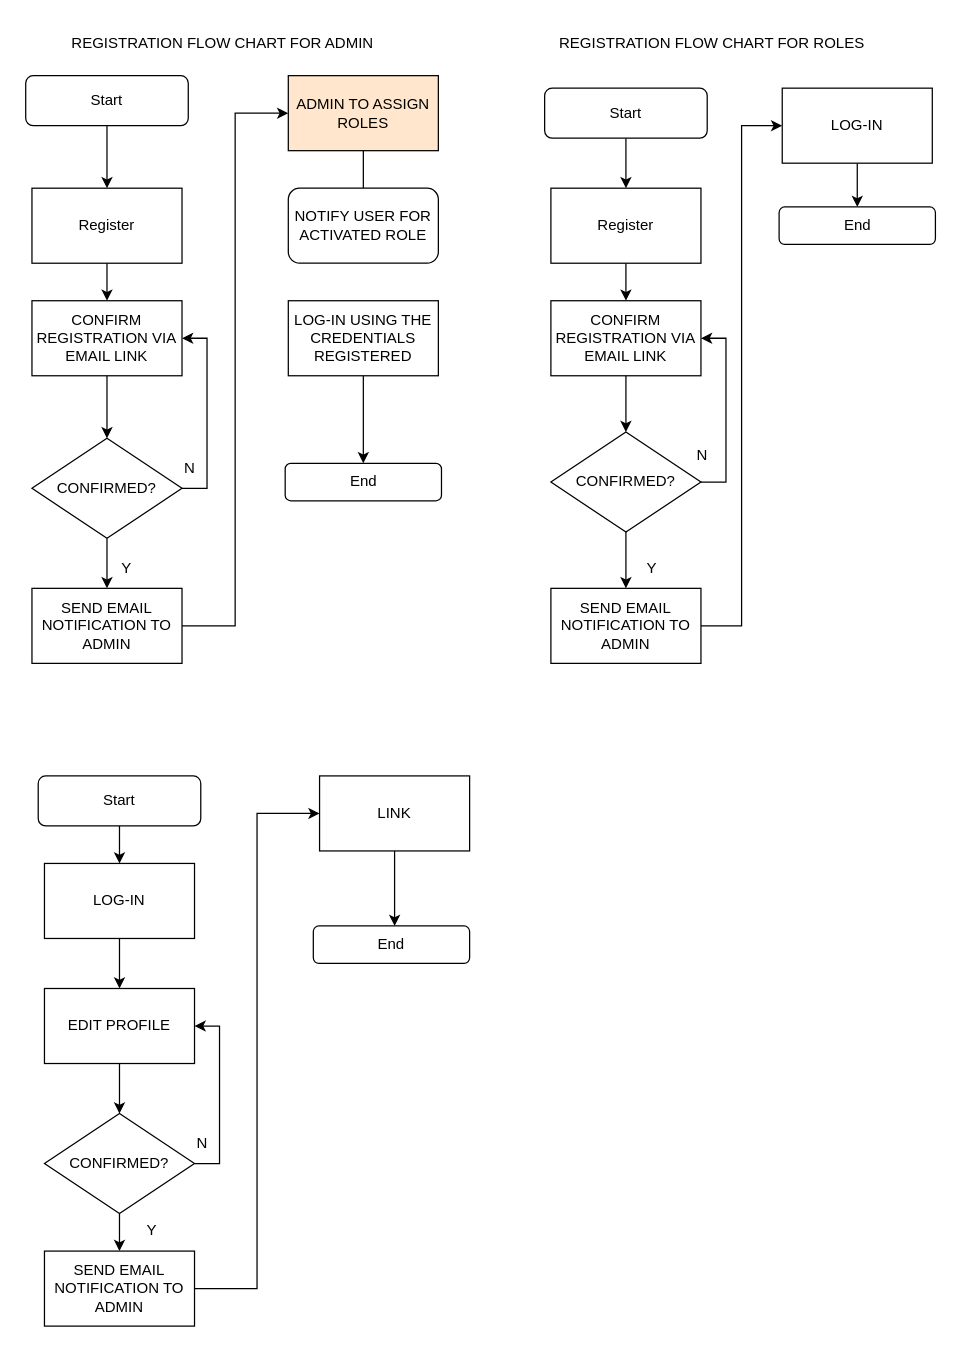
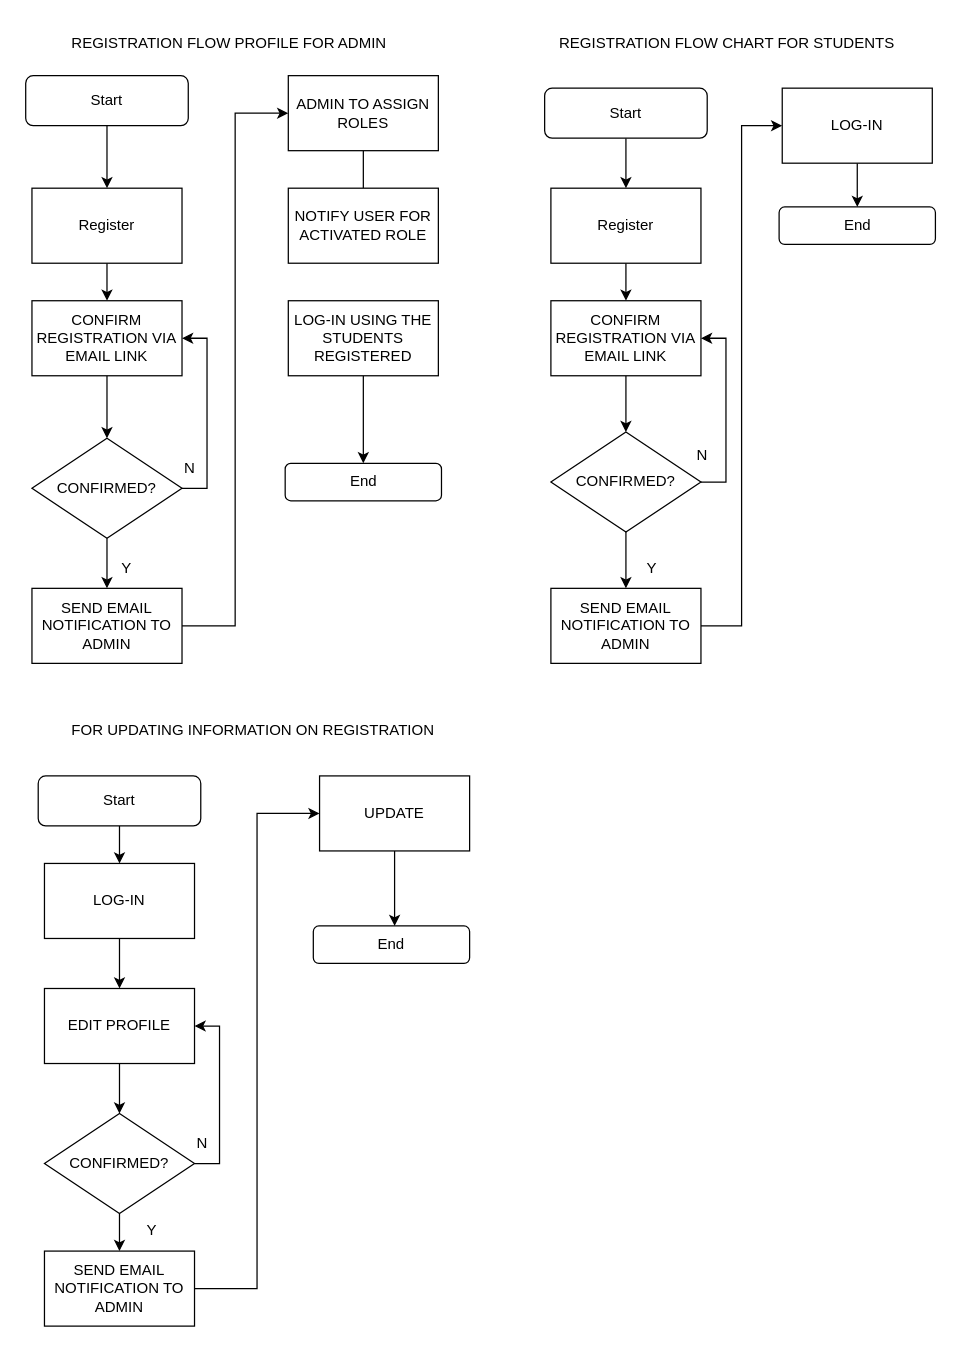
node "REGISTRATION FLOW CHART FOR ADMIN": label "REGISTRATION FLOW CHART FOR ADMIN" -> "REGISTRATION FLOW PROFILE FOR ADMIN"
node "REGISTRATION FLOW CHART FOR ROLES": label "REGISTRATION FLOW CHART FOR ROLES" -> "REGISTRATION FLOW CHART FOR STUDENTS"
node "ADMIN TO ASSIGN ROLES": fillcolor #ffe6cc -> #ffffff
node "NOTIFY USER FOR ACTIVATED ROLE": shape rounded rectangle -> rectangle
node "LOG-IN USING THE CREDENTIALS REGISTERED": label "LOG-IN USING THE CREDENTIALS REGISTERED" -> "LOG-IN USING THE STUDENTS REGISTERED"
node "FOR UPDATING INFORMATION ON REGISTRATION": added
node "LINK": label "LINK" -> "UPDATE"
